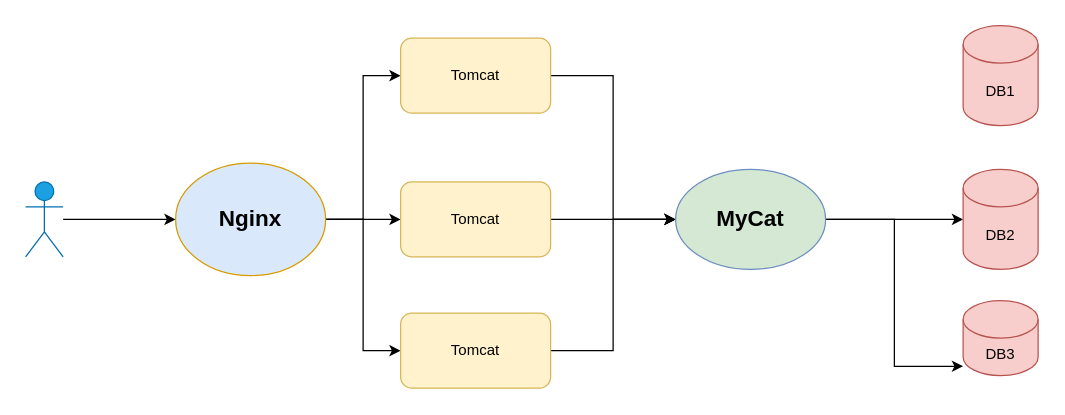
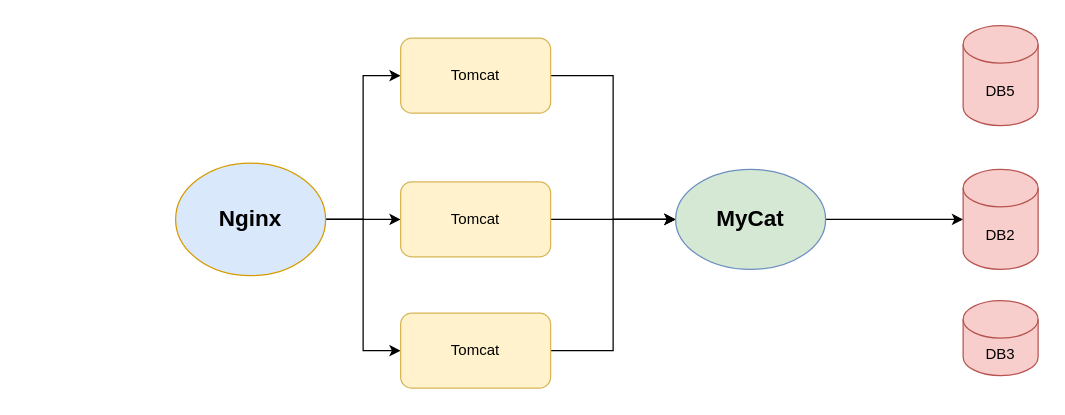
node "DB1": label "DB1" -> "DB5"
node "Actor": removed
edge "Actor" -> "Nginx": removed
edge "MyCat" -> "DB3": removed
